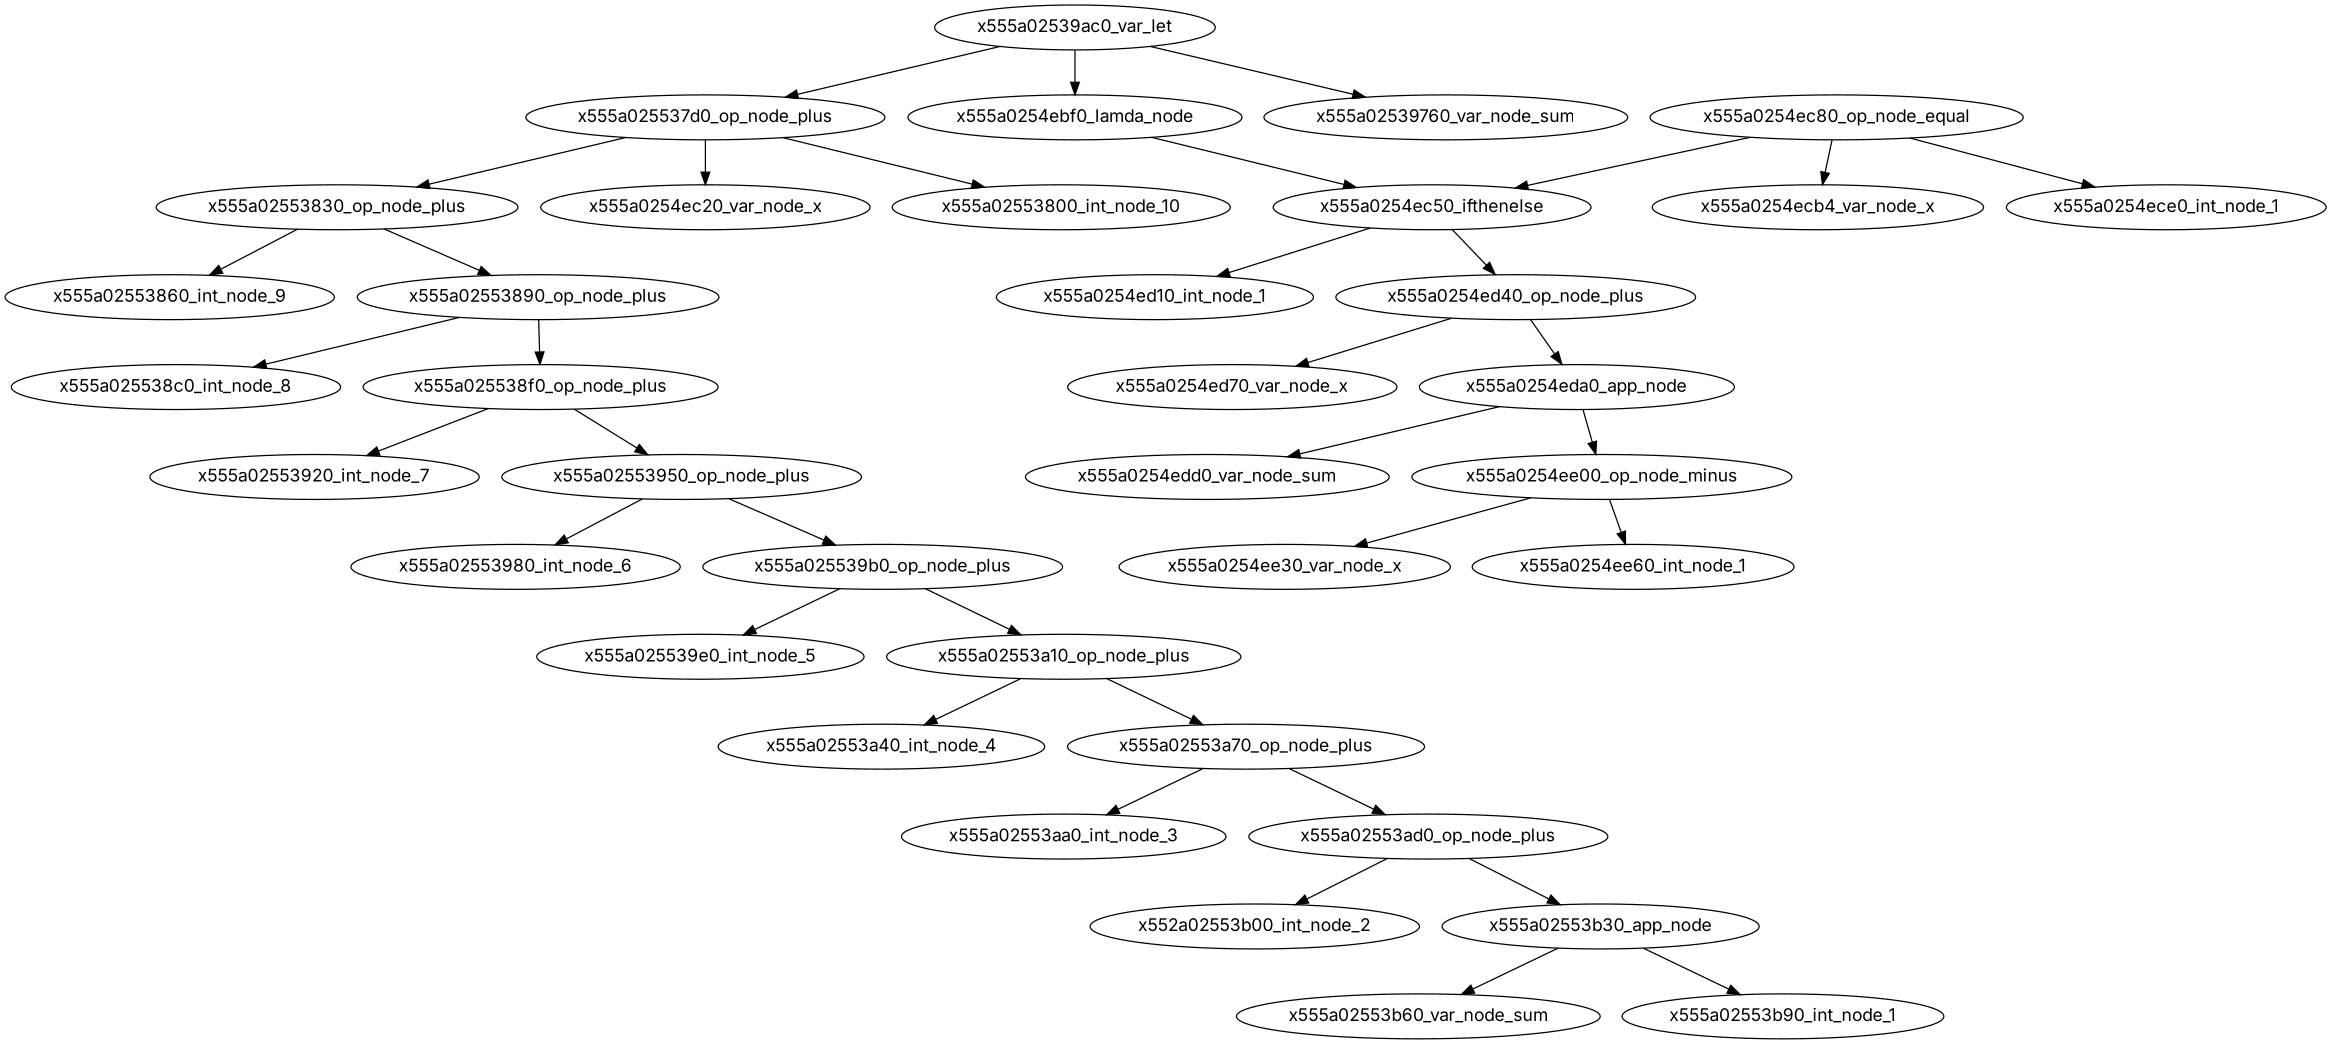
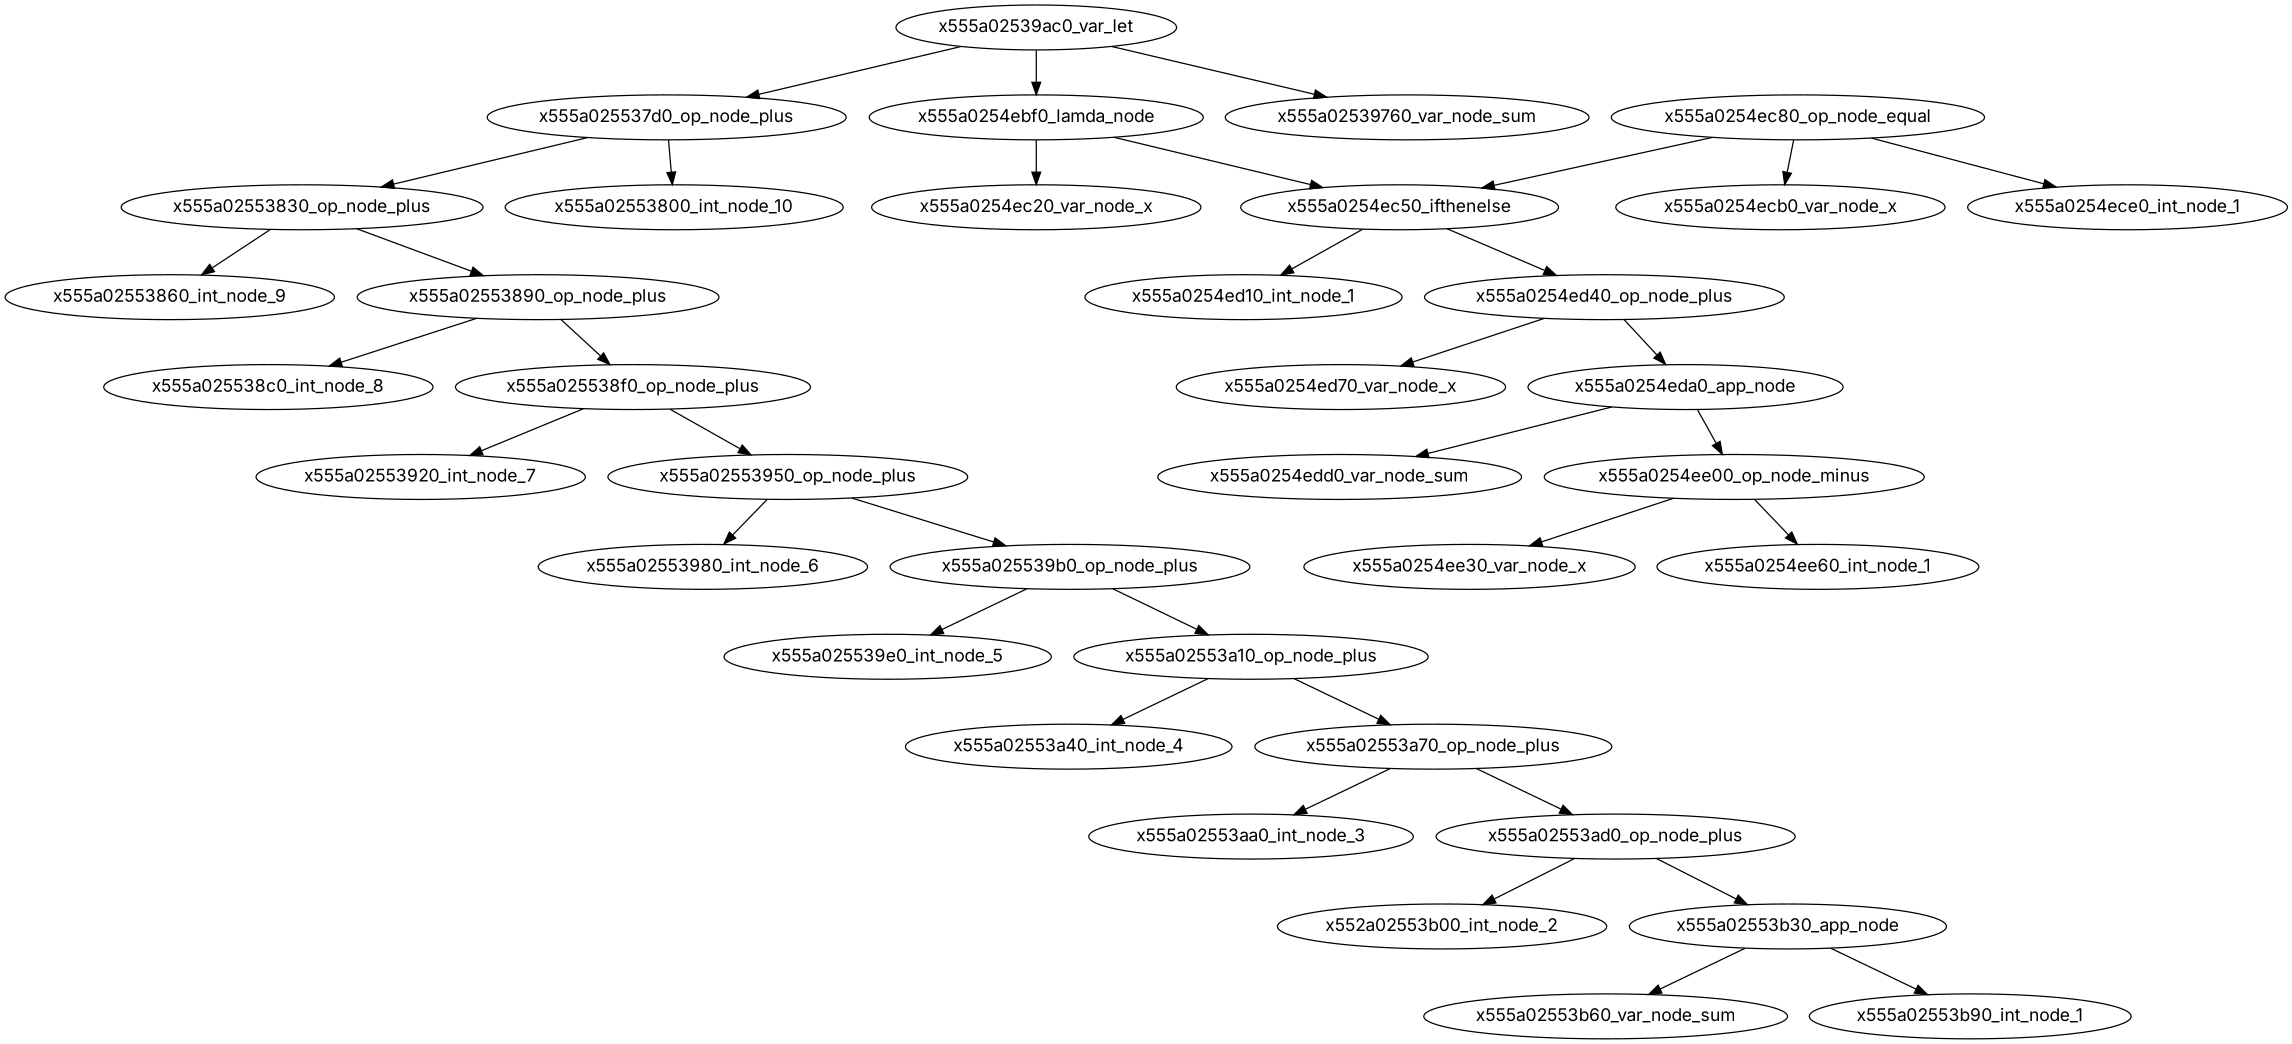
edge "x555a025537d0_op_node_plus" -> "x555a0254ec20_var_node_x": now "x555a0254ebf0_lamda_node" -> "x555a0254ec20_var_node_x"
node "x555a0254ecb4_var_node_x": label "x555a0254ecb4_var_node_x" -> "x555a0254ecb0_var_node_x"
